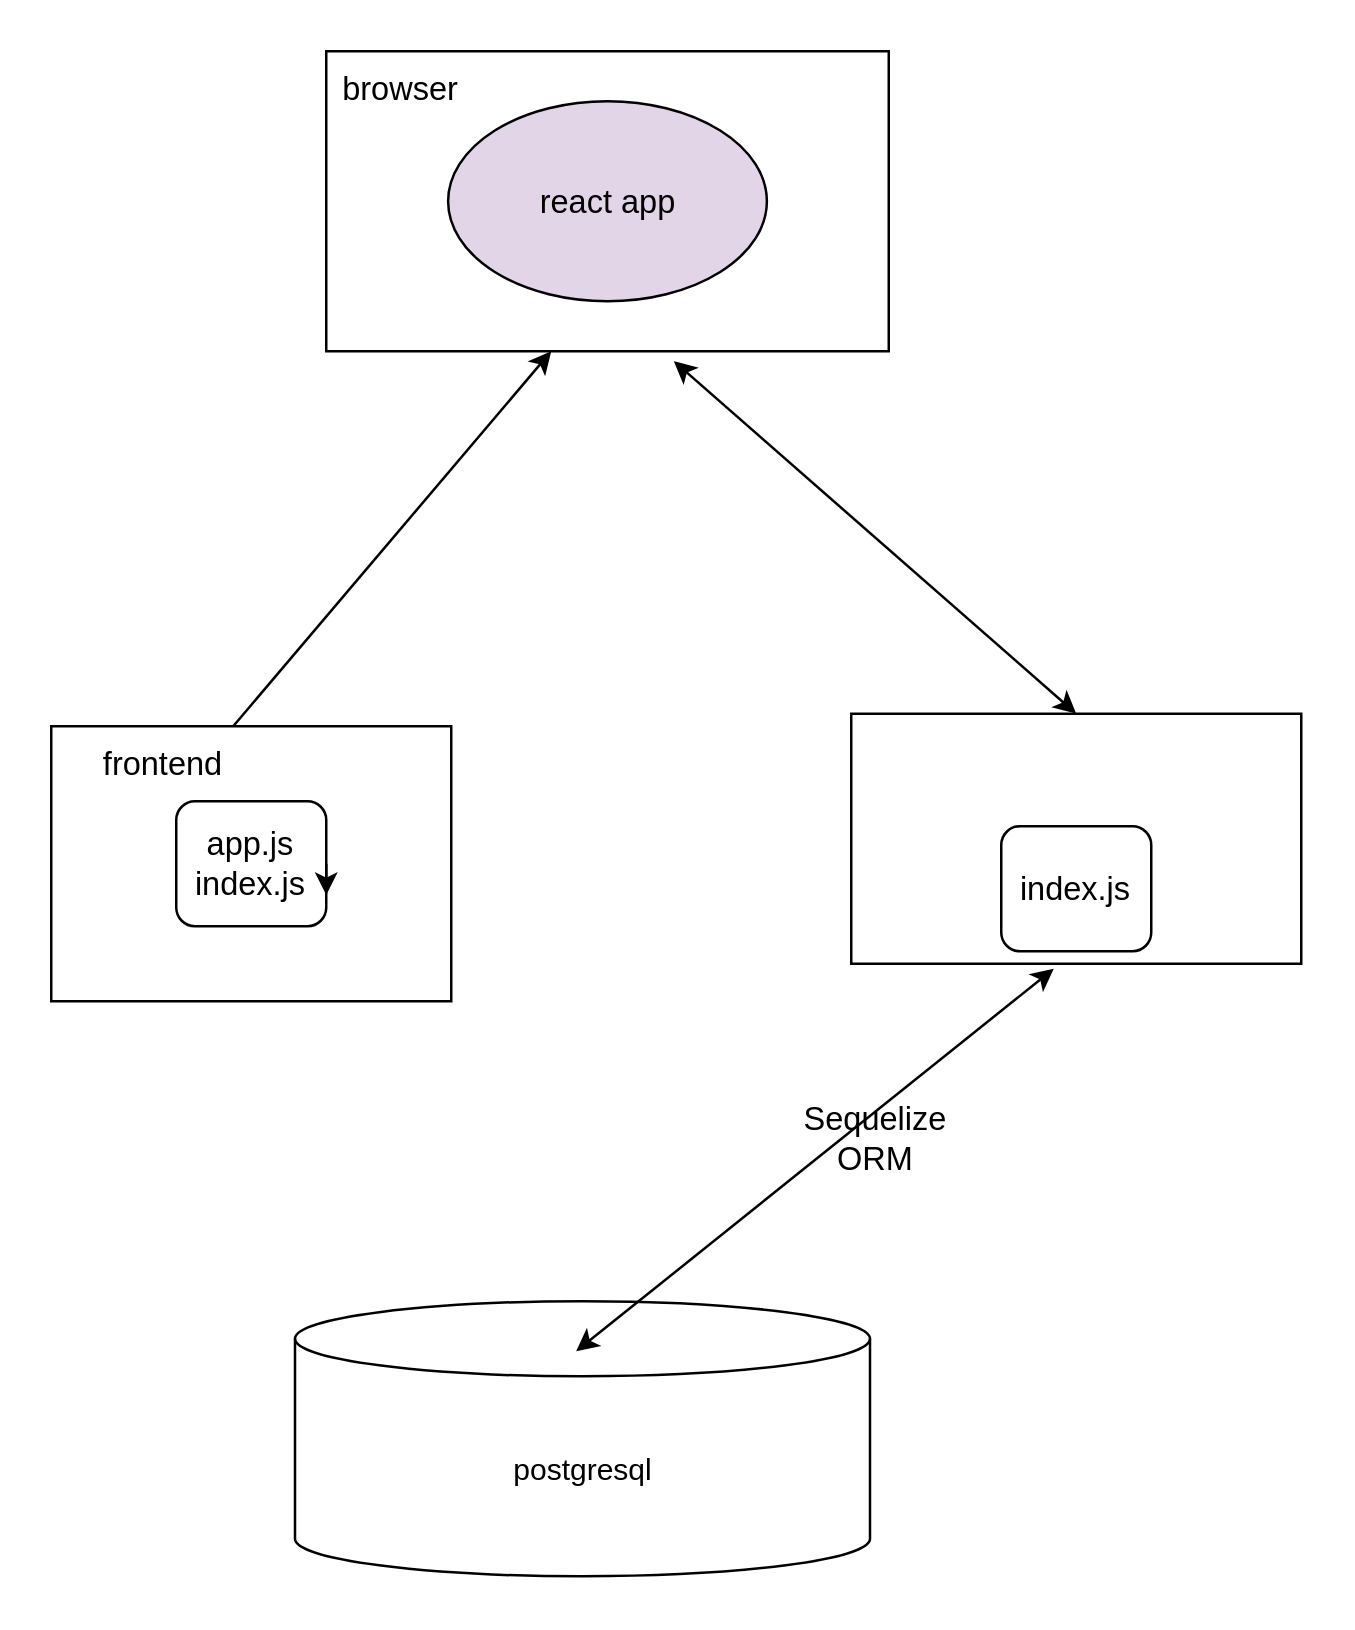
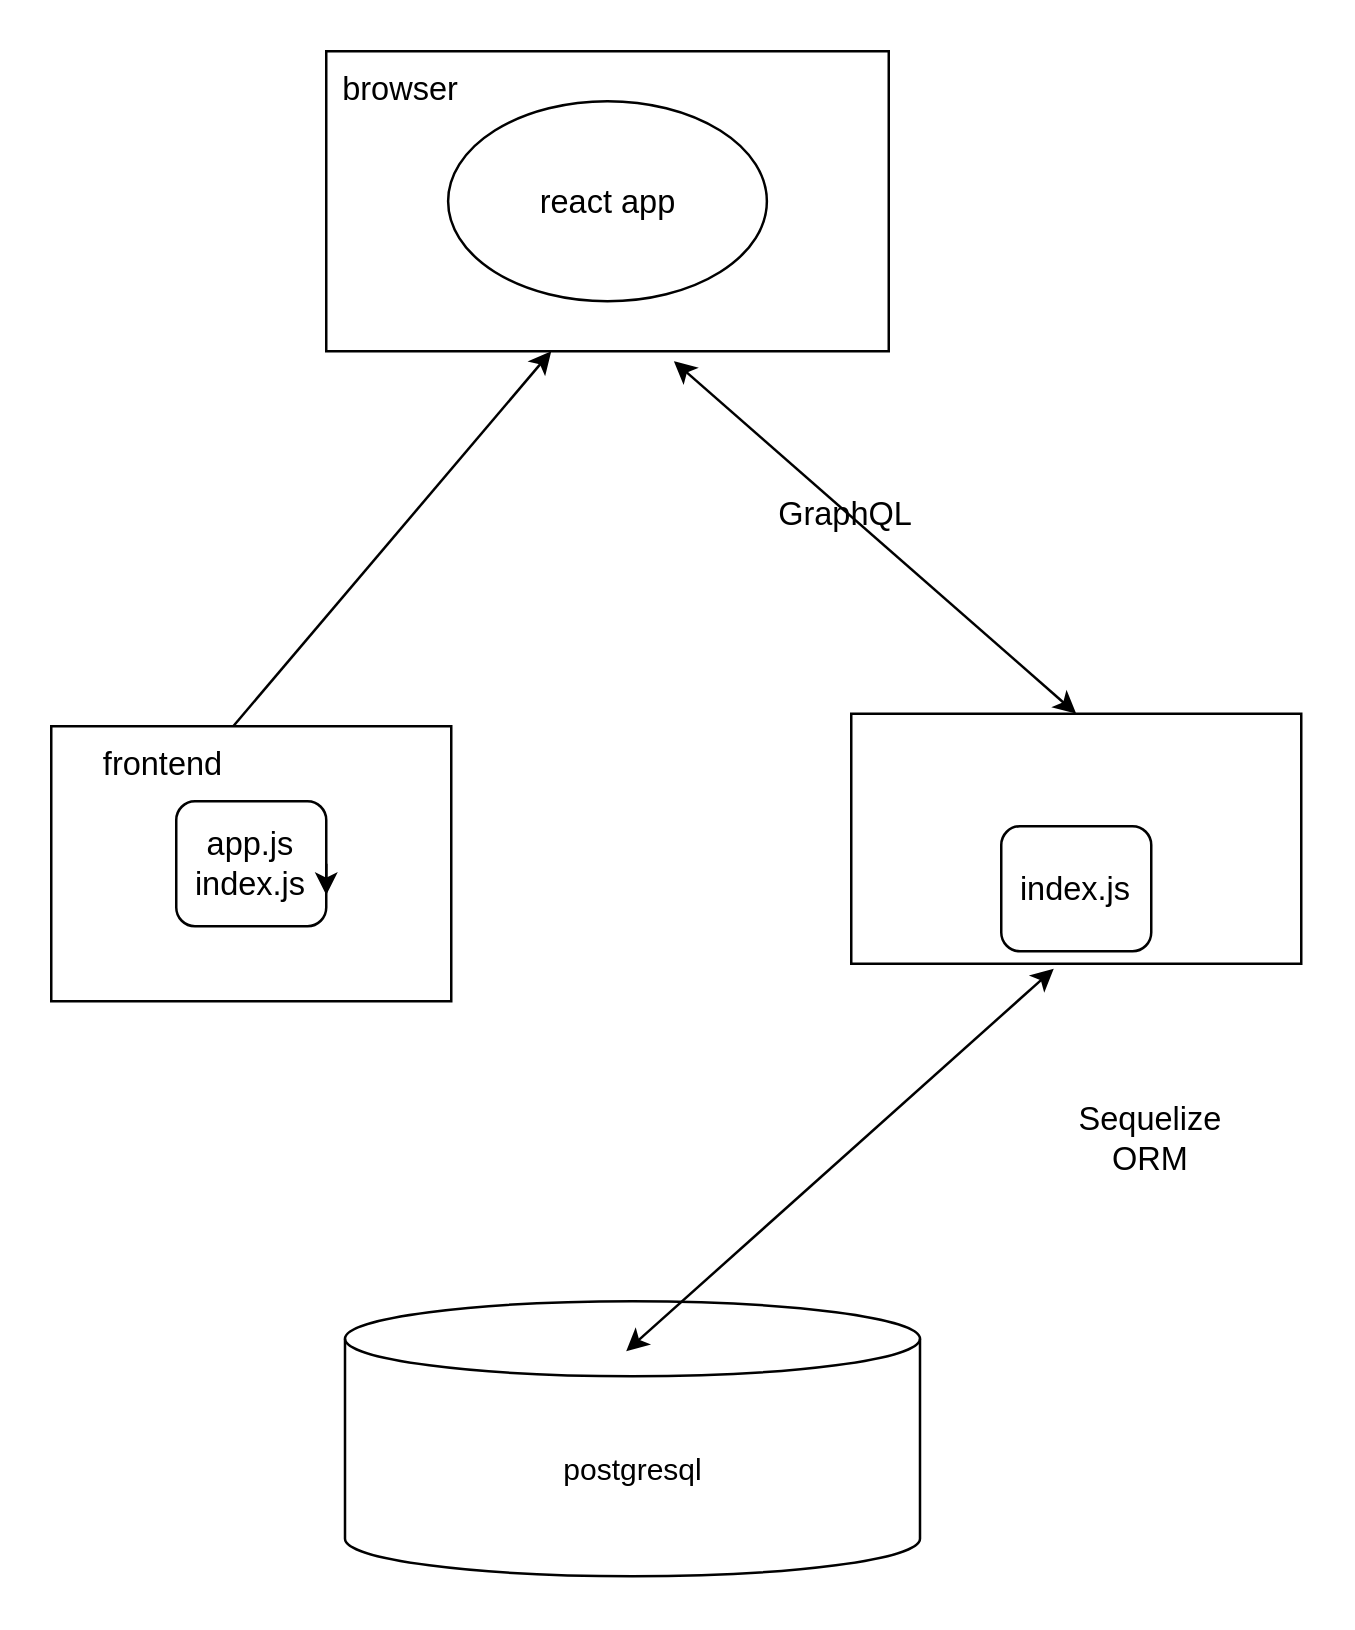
node "react app": fillcolor #e1d5e7 -> #ffffff
node "GraphQL": added
node "Sequelize ORM": moved (876, 1139) -> (1151, 1139)
node "postgresql": moved (583, 1439) -> (633, 1439)
